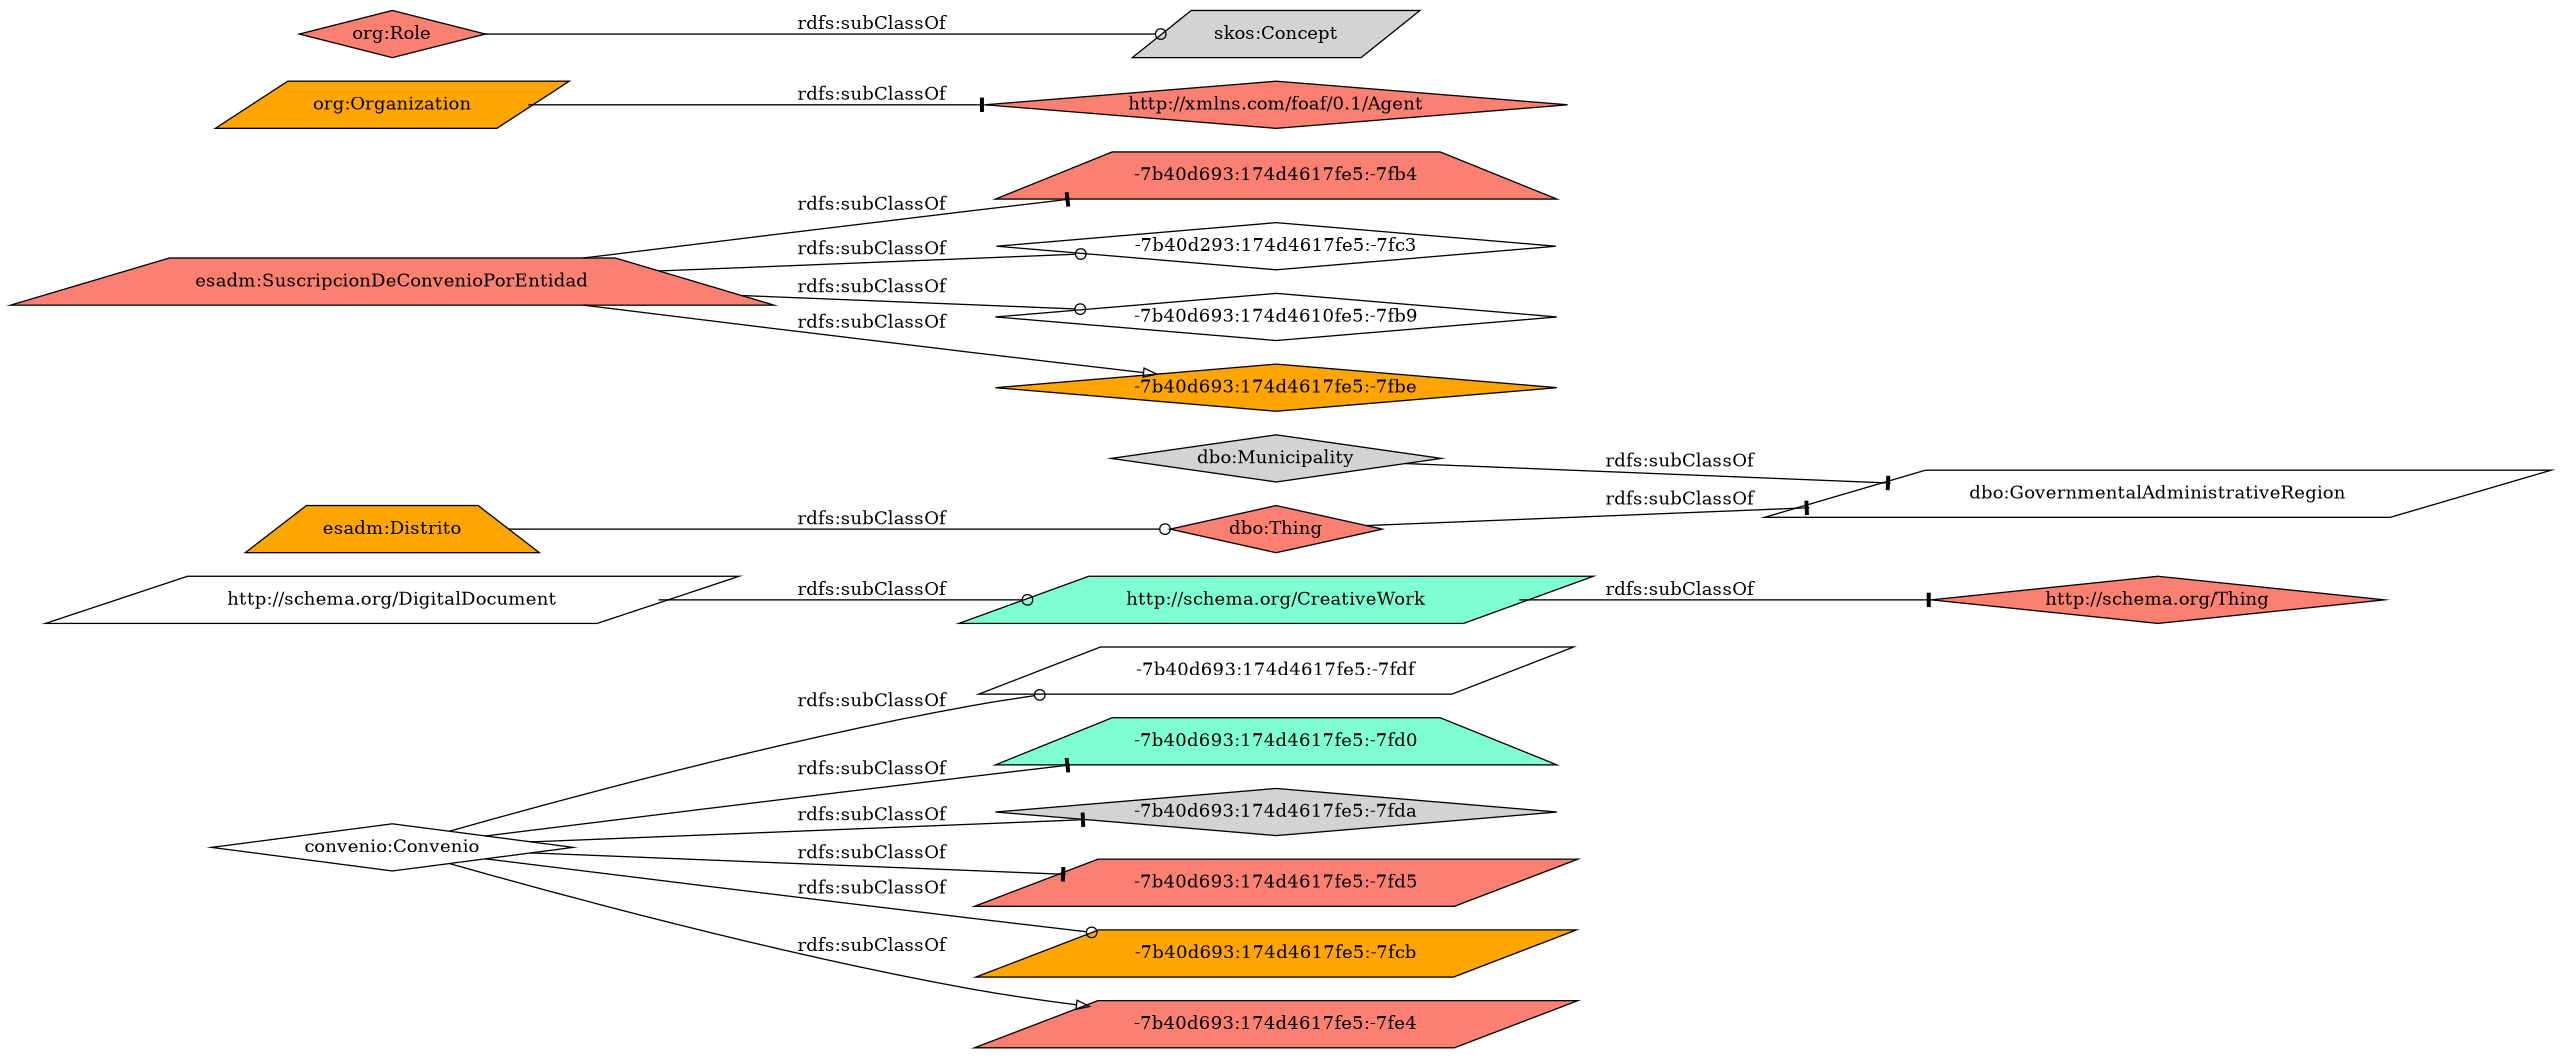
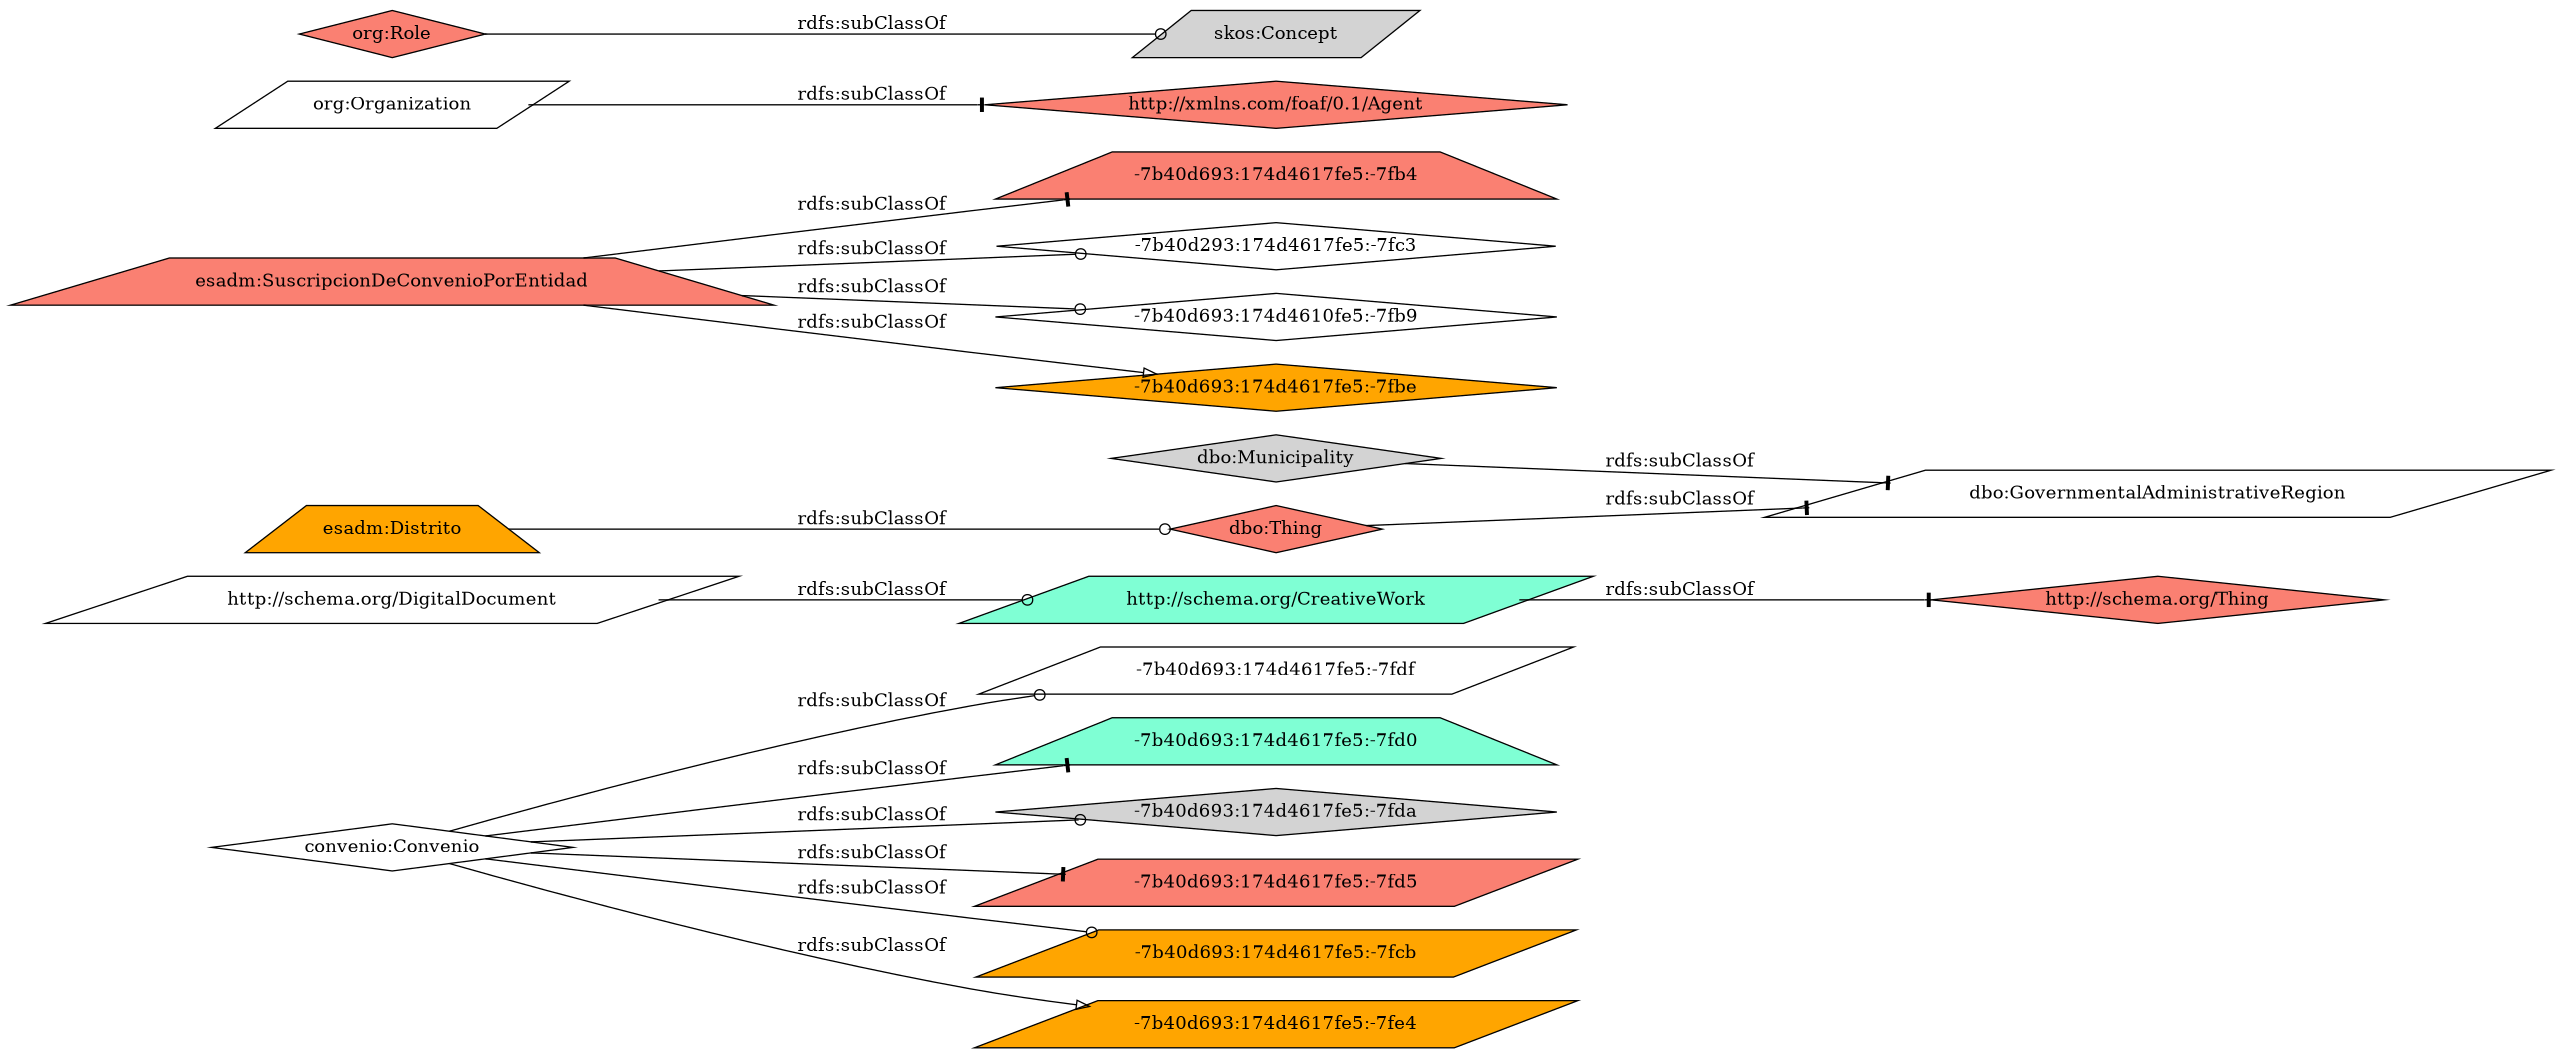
node "org:Organization": fillcolor orange -> white
edge "convenio:Convenio" -> "-7b40d693:174d4617fe5:-7fda": arrowhead tee -> odot
node "-7b40d693:174d4617fe5:-7fe4": fillcolor salmon -> orange
